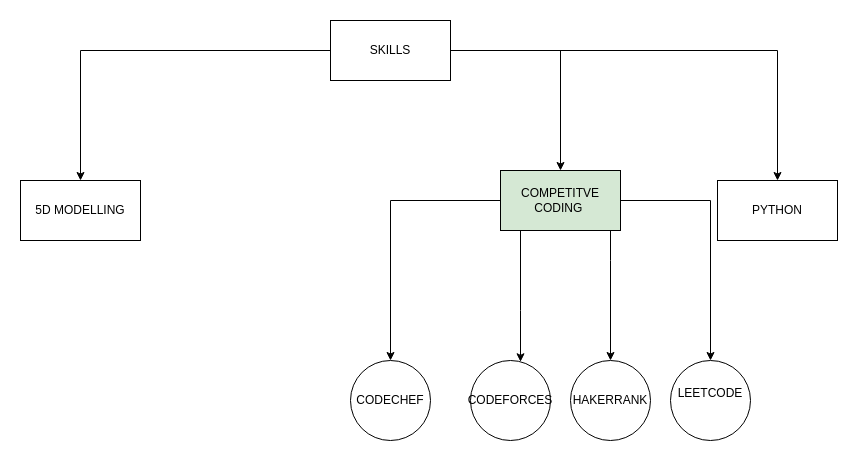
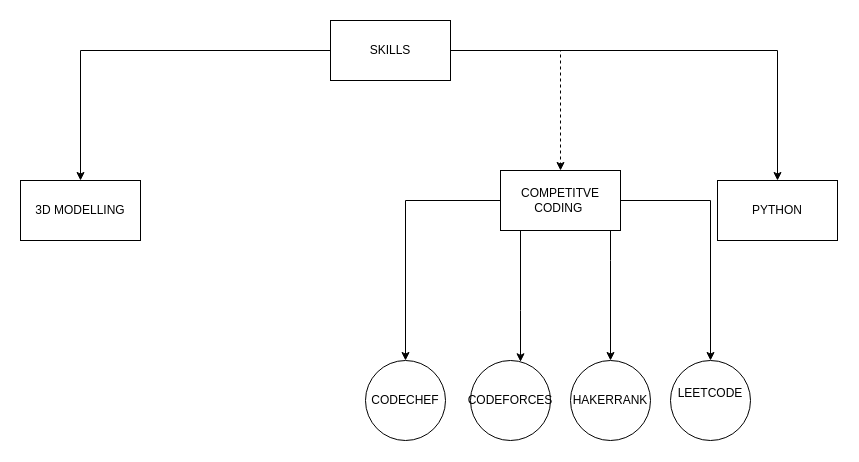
edge "SKILLS" -> "COMPETITVE CODING": style solid -> dashed
node "COMPETITVE CODING": fillcolor #d5e8d4 -> #ffffff
node "5D MODELLING": label "5D MODELLING" -> "3D MODELLING"
node "CODECHEF": moved (391, 401) -> (406, 401)
